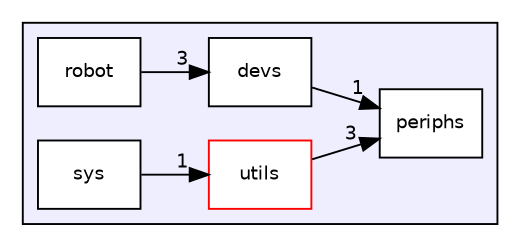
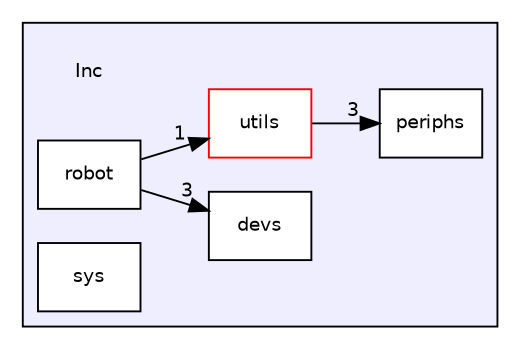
node "Inc": added
edge "devs" -> "periphs": removed
edge "sys" -> "utils": now "robot" -> "utils"
